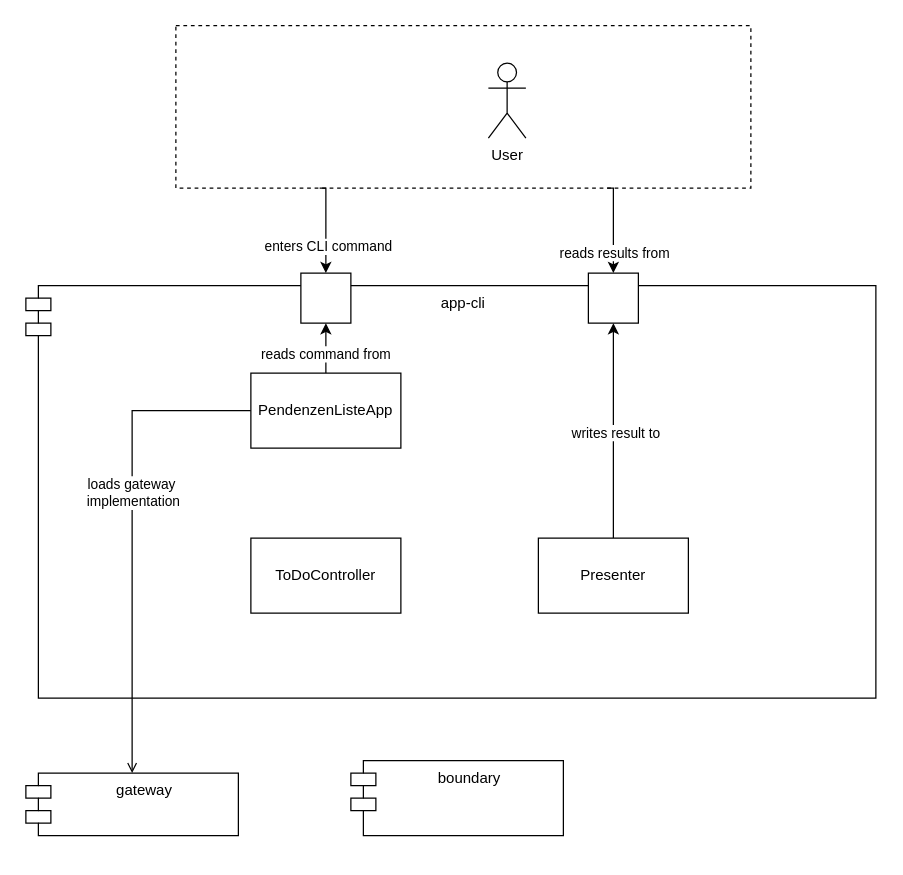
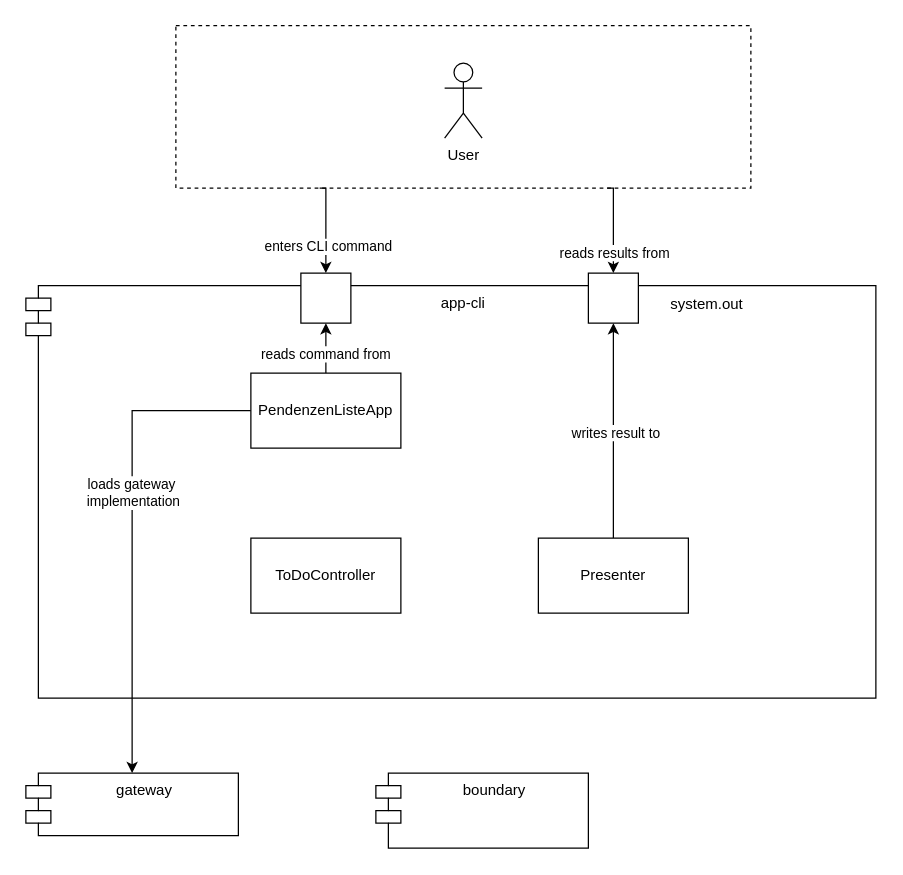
node "User": moved (507, 101) -> (463, 101)
node "system.out": added
edge "PendenzenListeApp" -> "gateway": arrowhead open -> classic
node "boundary": moved (457, 798) -> (482, 811)
